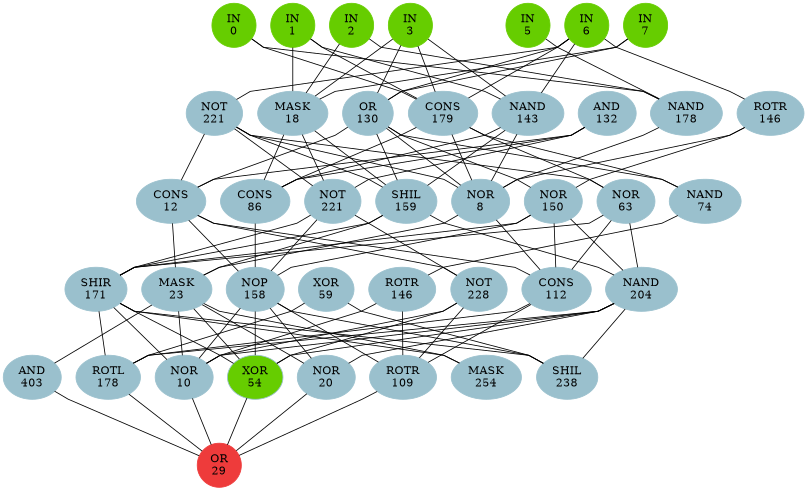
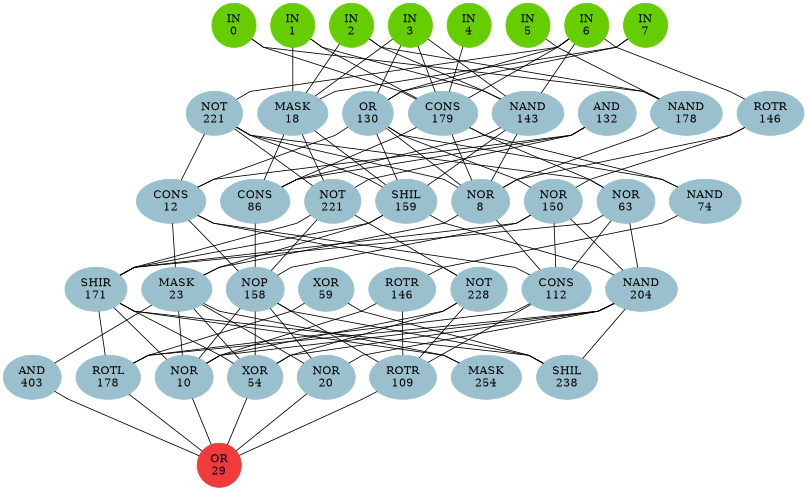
node "IN 4": added
edge "IN 2" -- "NAND 143": added
node "XOR 54": fillcolor chartreuse3 -> lightblue3
